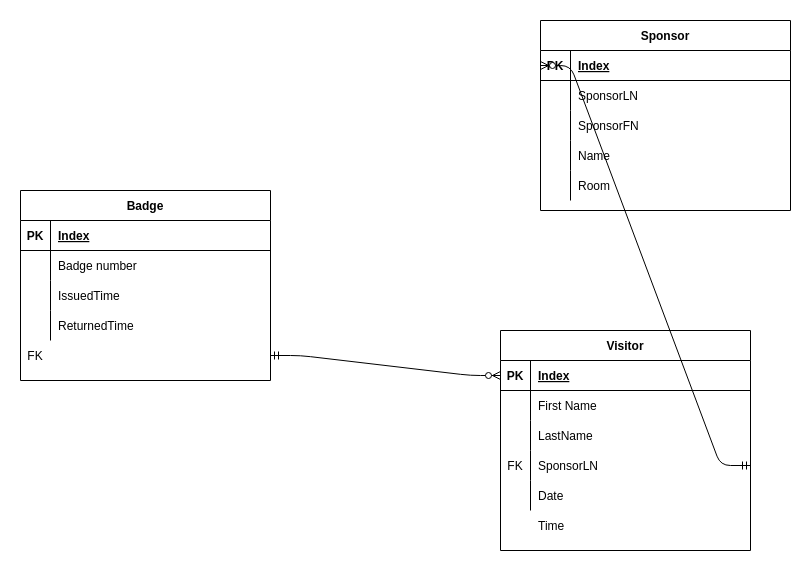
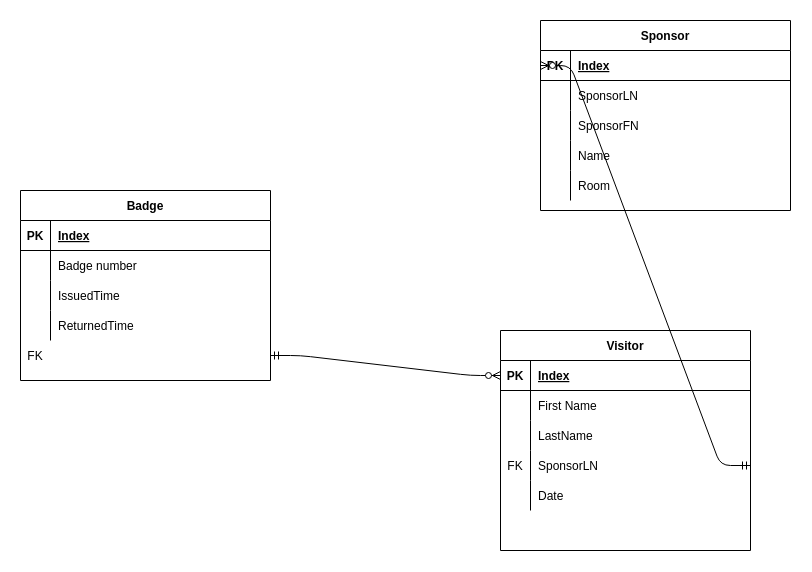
node "Time": removed
